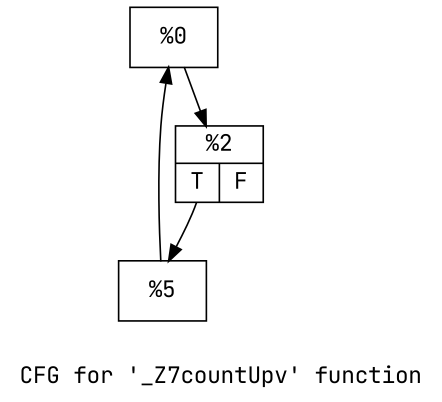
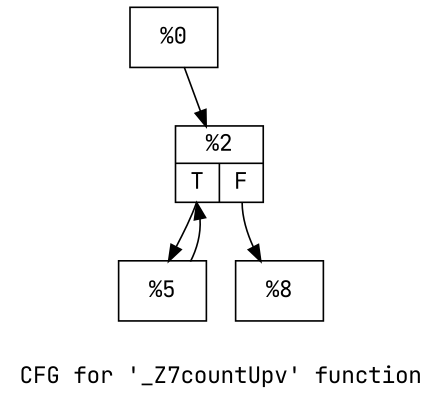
edge "%5" -> "%0": now "%5" -> "%2"
node "%8": added
